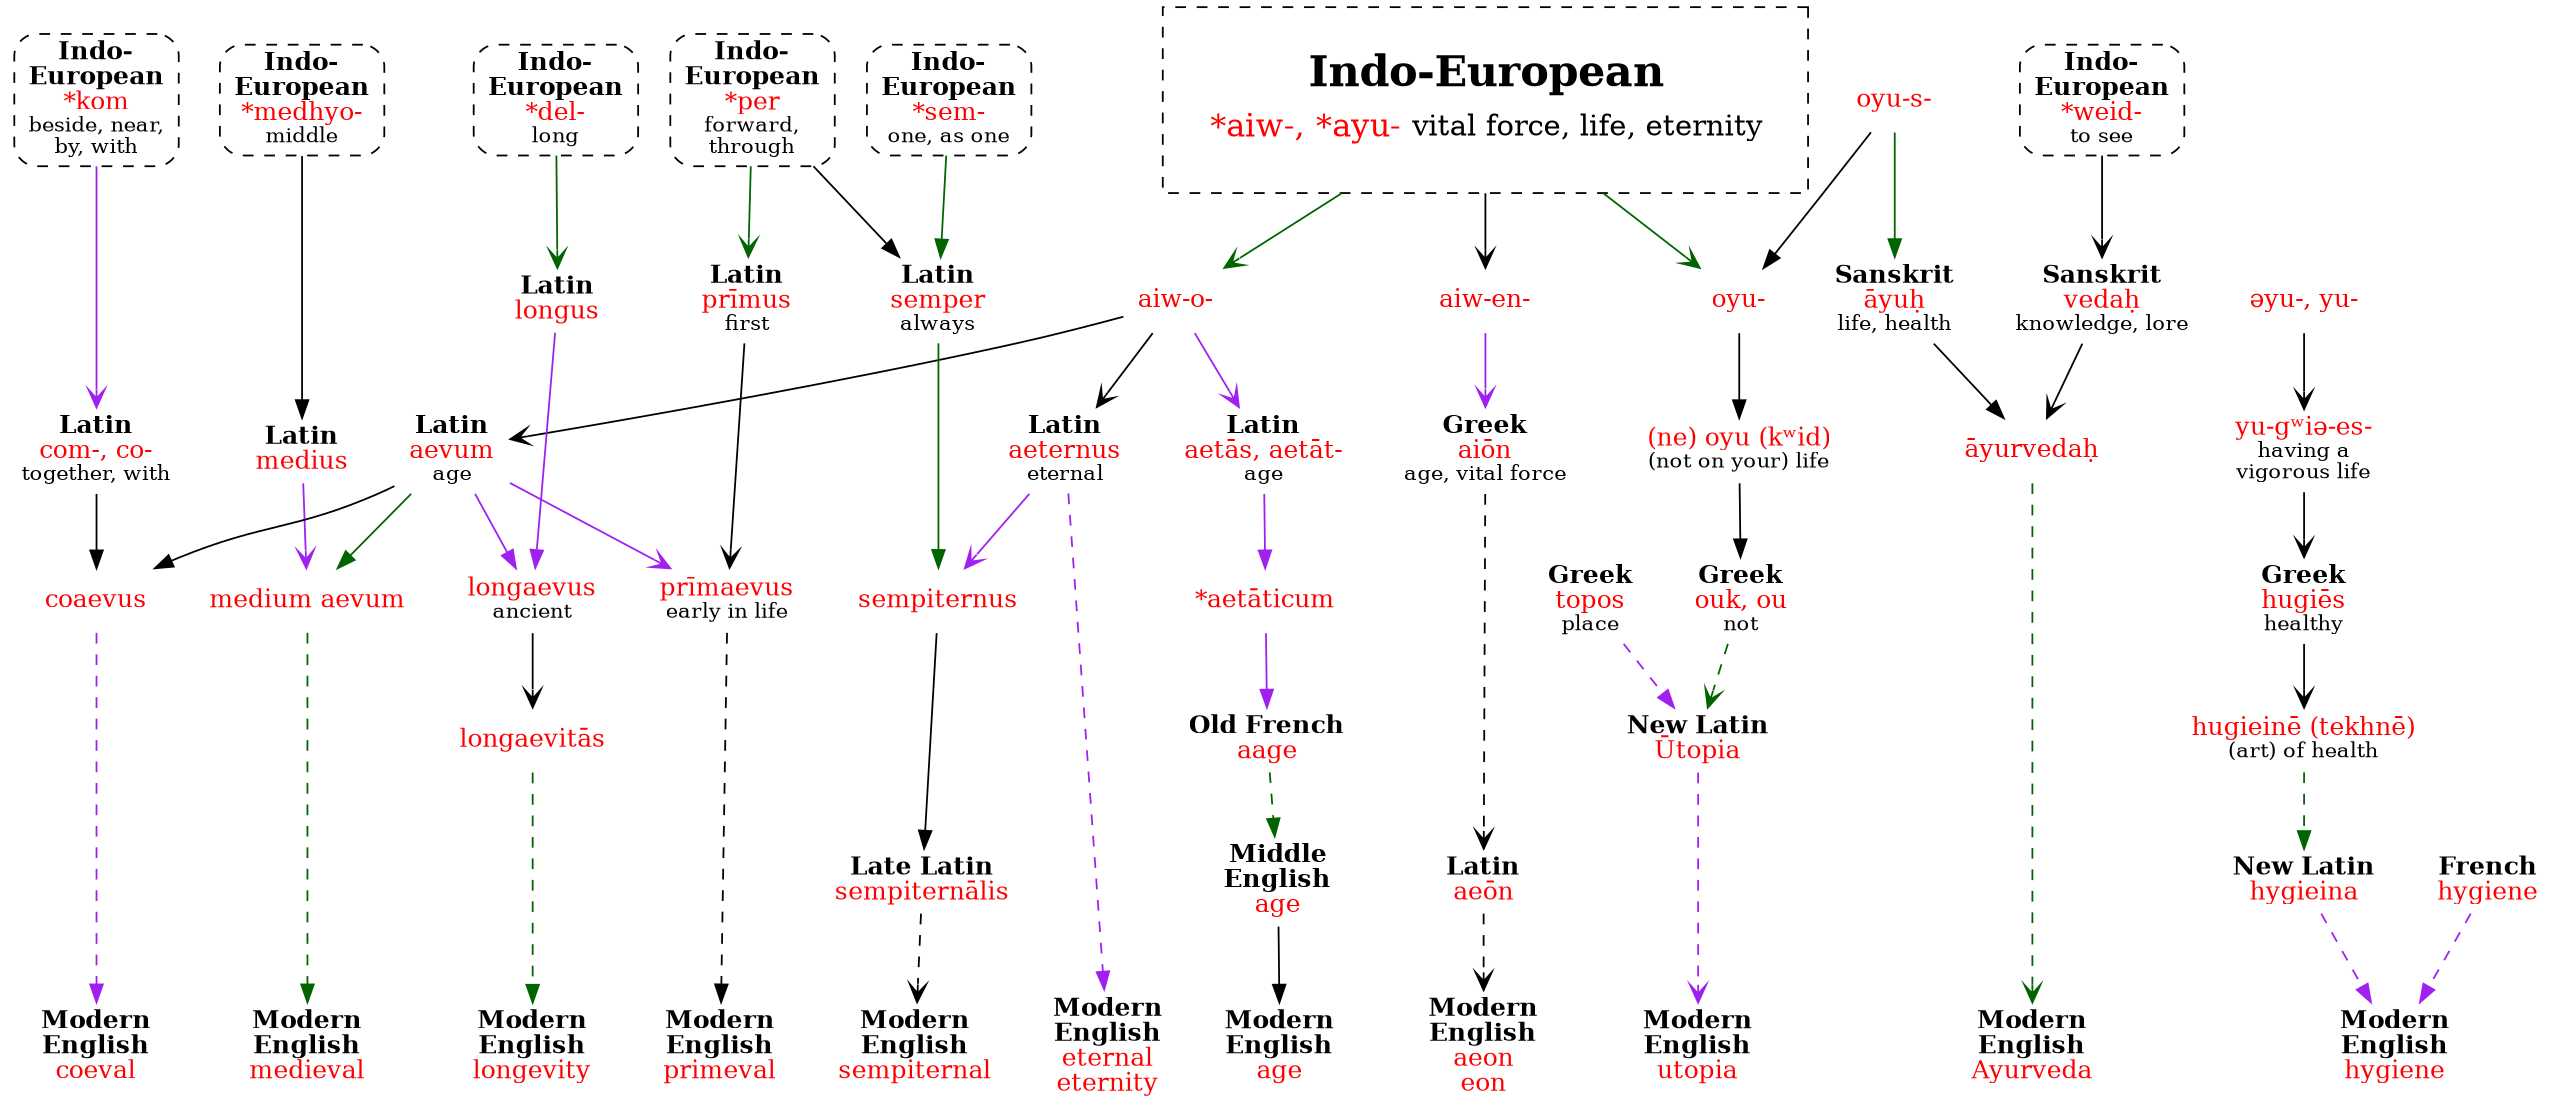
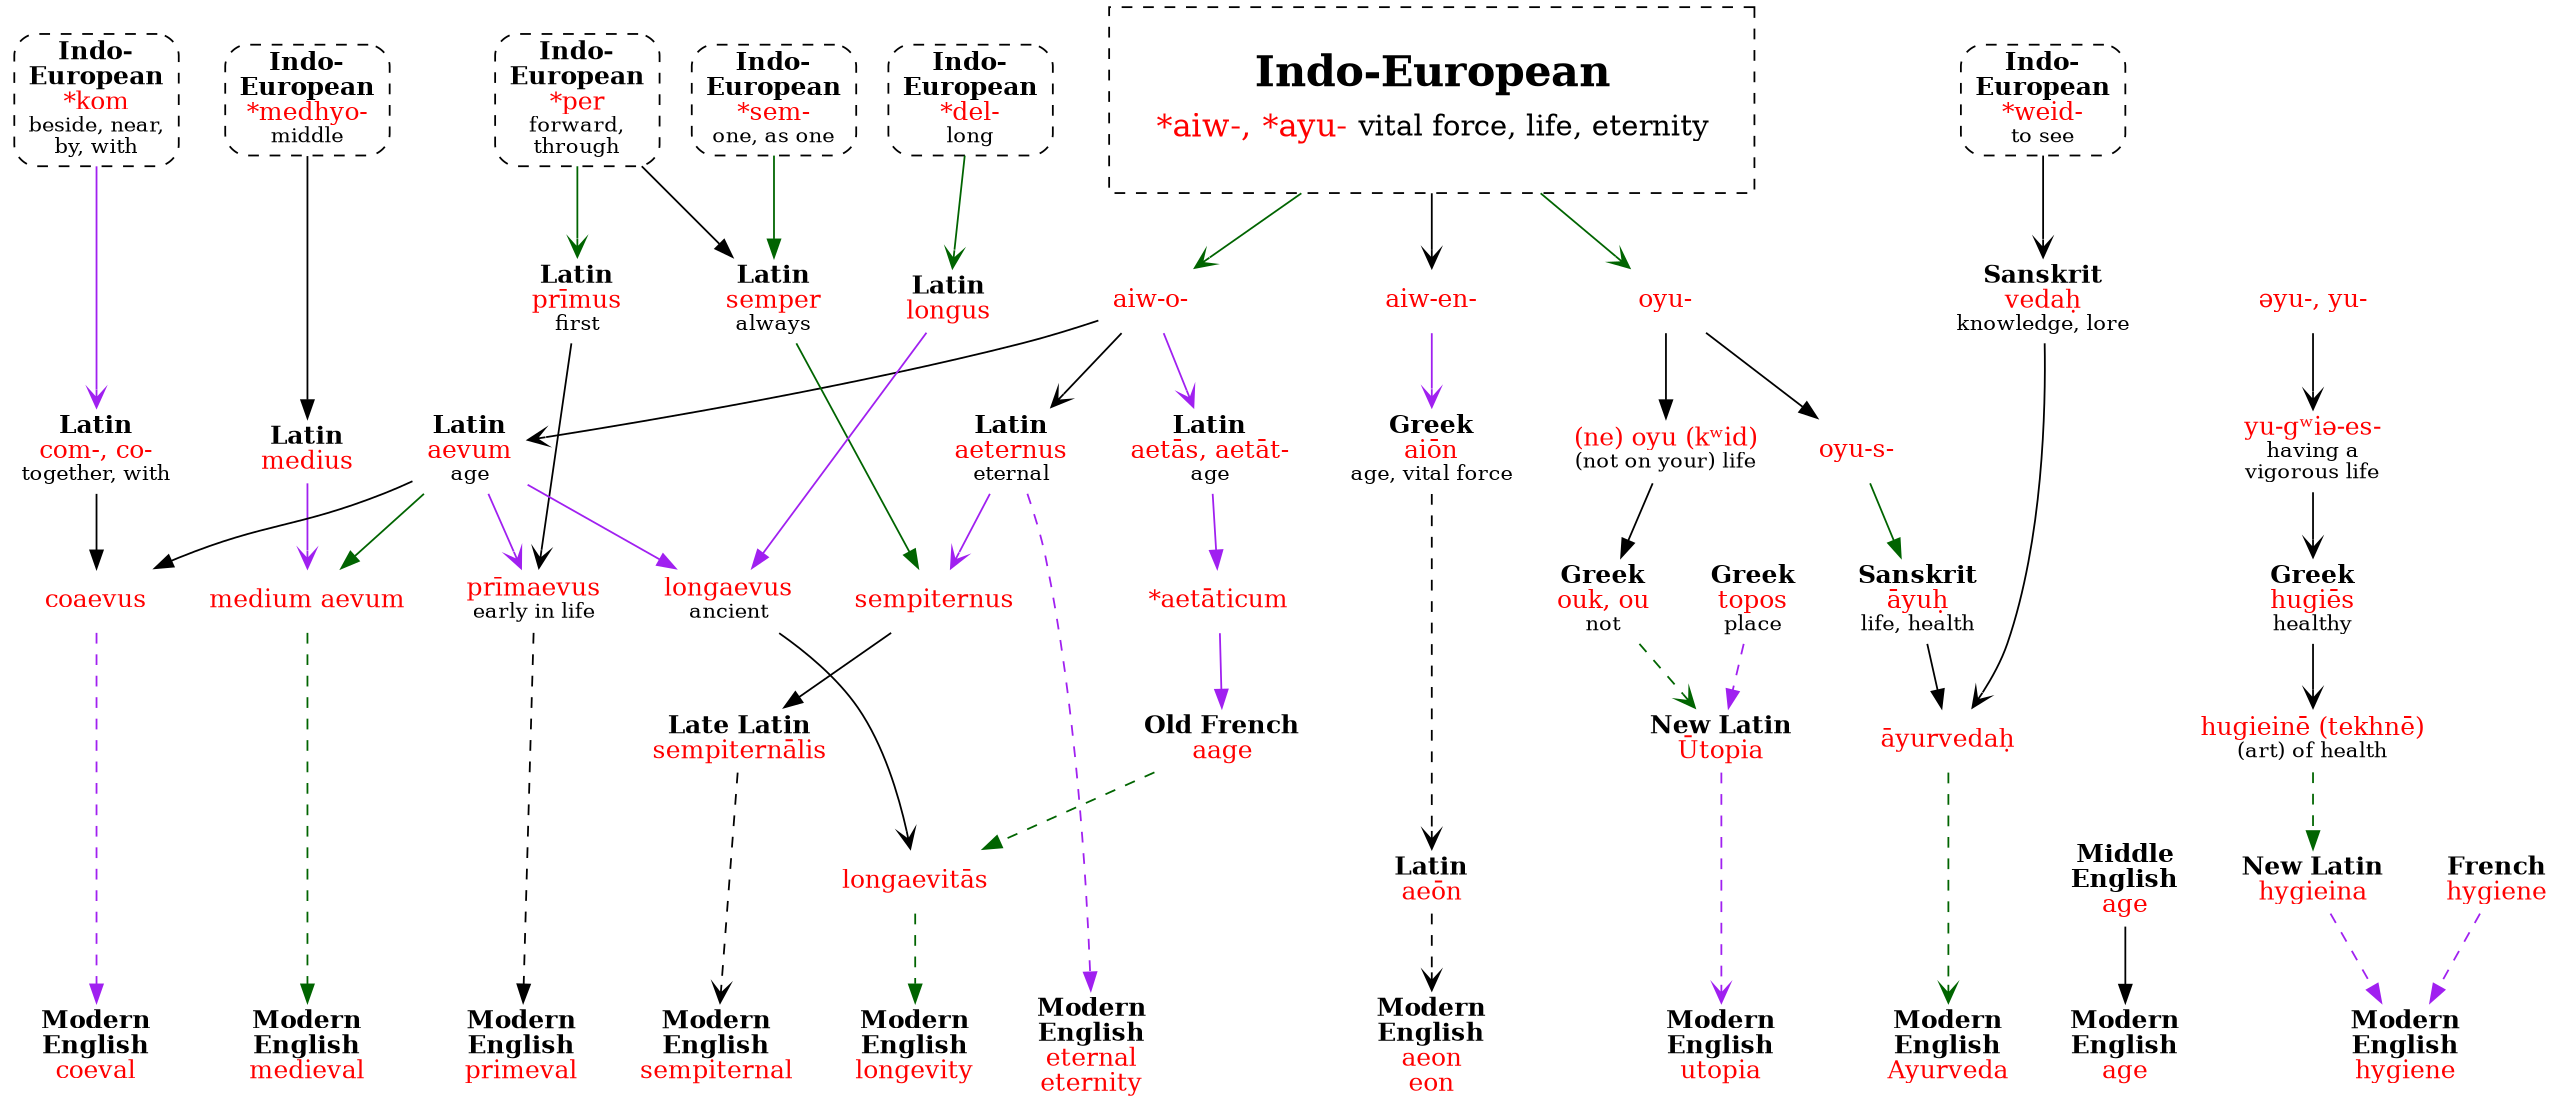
edge "oyu-s-" -> "oyu-": reversed
edge "Old French" -> "Middle": now "Old French" -> "longaevitās"
